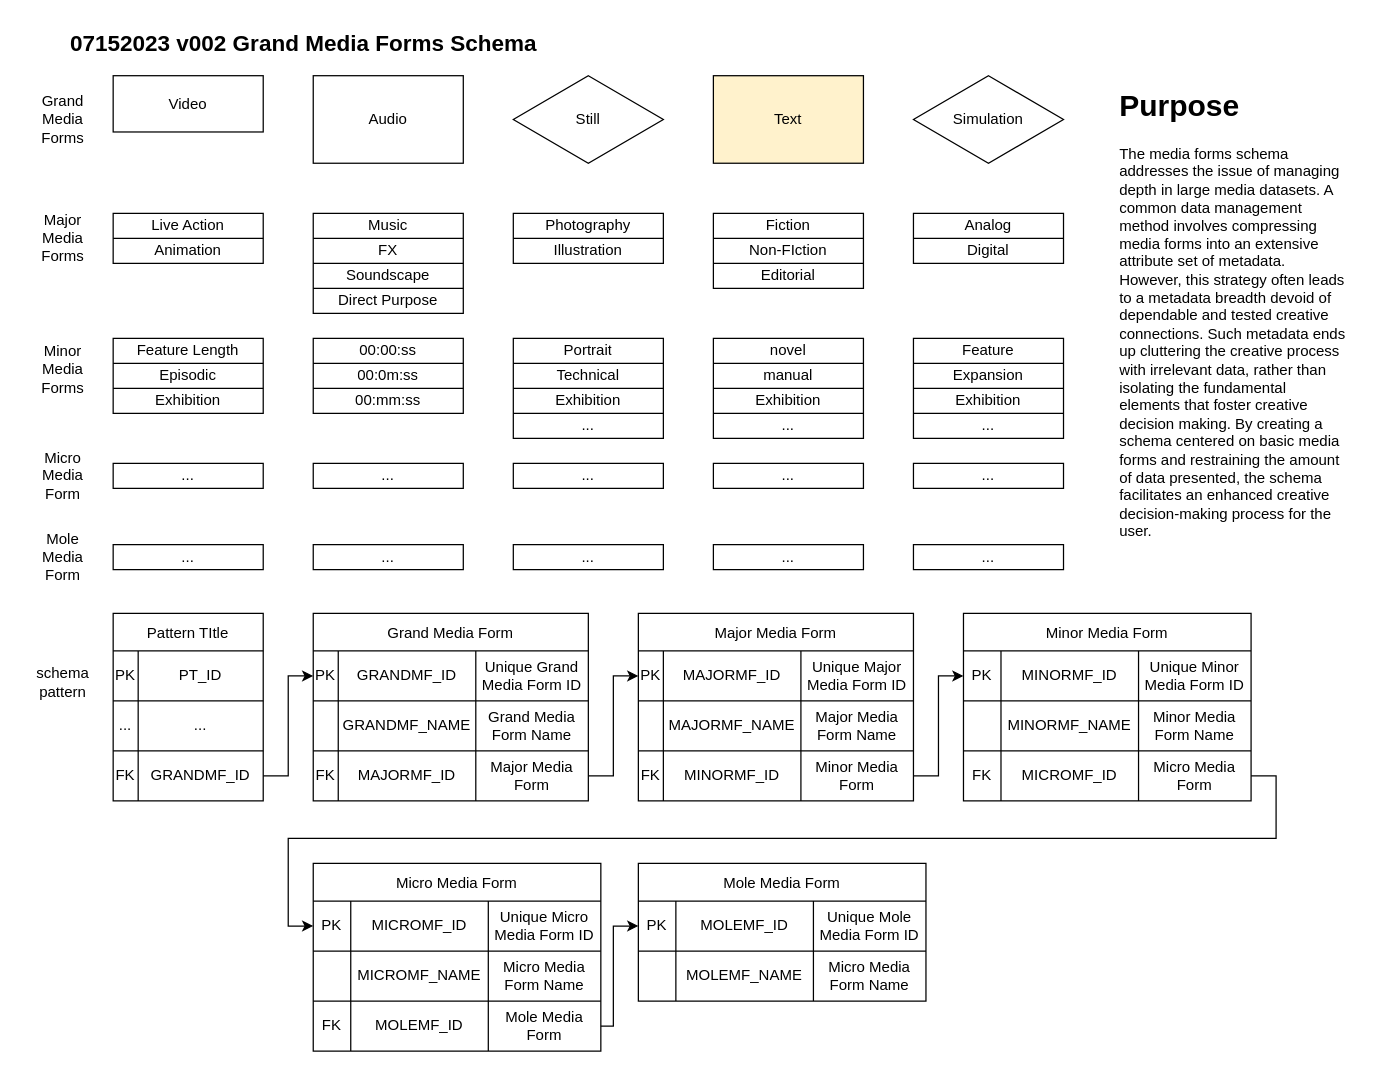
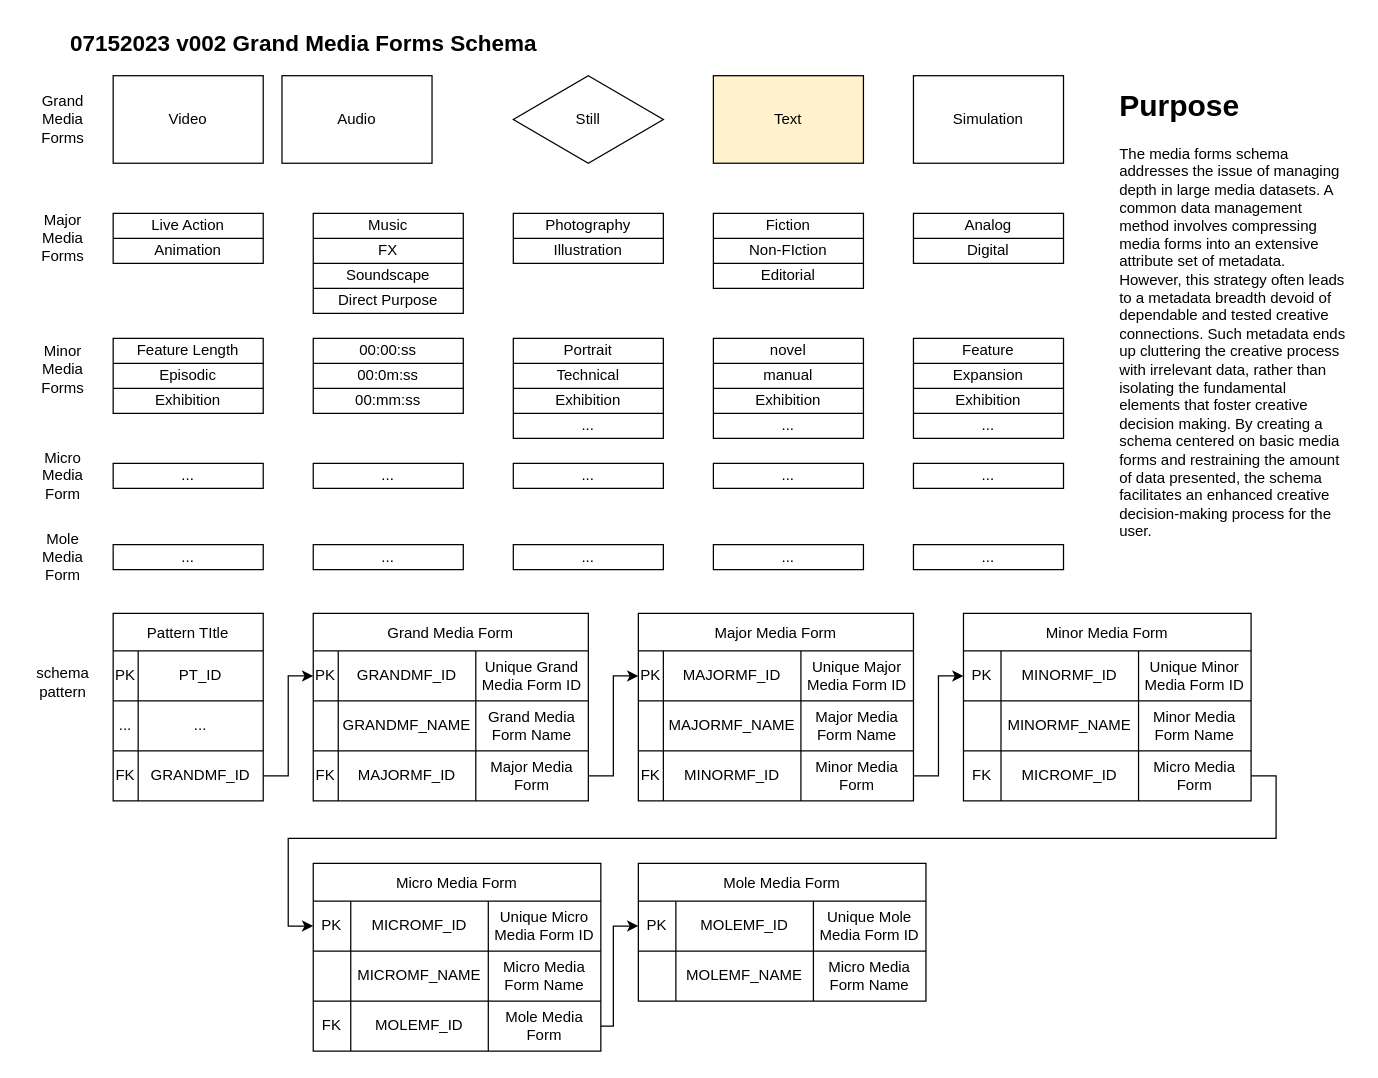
node "Video": size 150x56 -> 150x88
node "Audio": moved (388, 119) -> (357, 119)
node "Simulation": shape diamond -> rectangle
